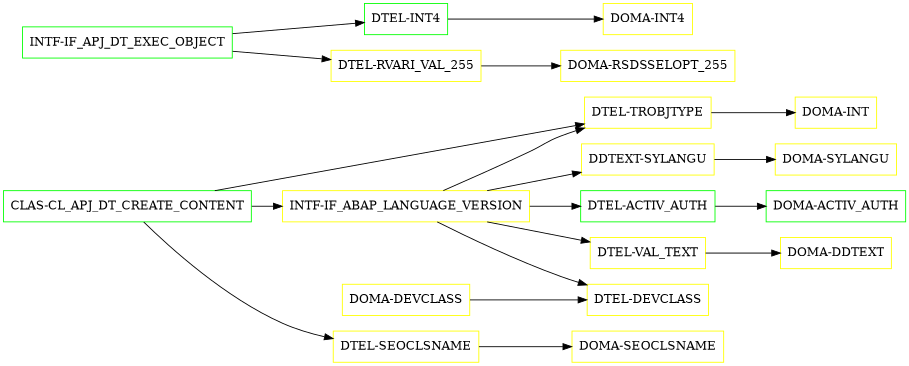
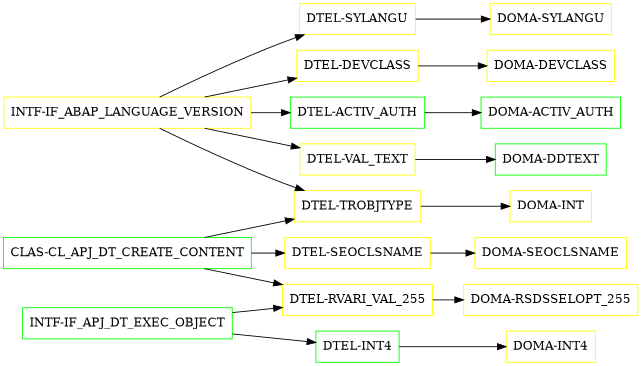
node "DDTEXT-SYLANGU": label "DDTEXT-SYLANGU" -> "DTEL-SYLANGU"
edge "CLAS-CL_APJ_DT_CREATE_CONTENT" -> "INTF-IF_ABAP_LANGUAGE_VERSION": now "CLAS-CL_APJ_DT_CREATE_CONTENT" -> "DTEL-RVARI_VAL_255"
node "DOMA-DDTEXT": color yellow -> green
edge "DOMA-DEVCLASS" -> "DTEL-DEVCLASS": reversed
